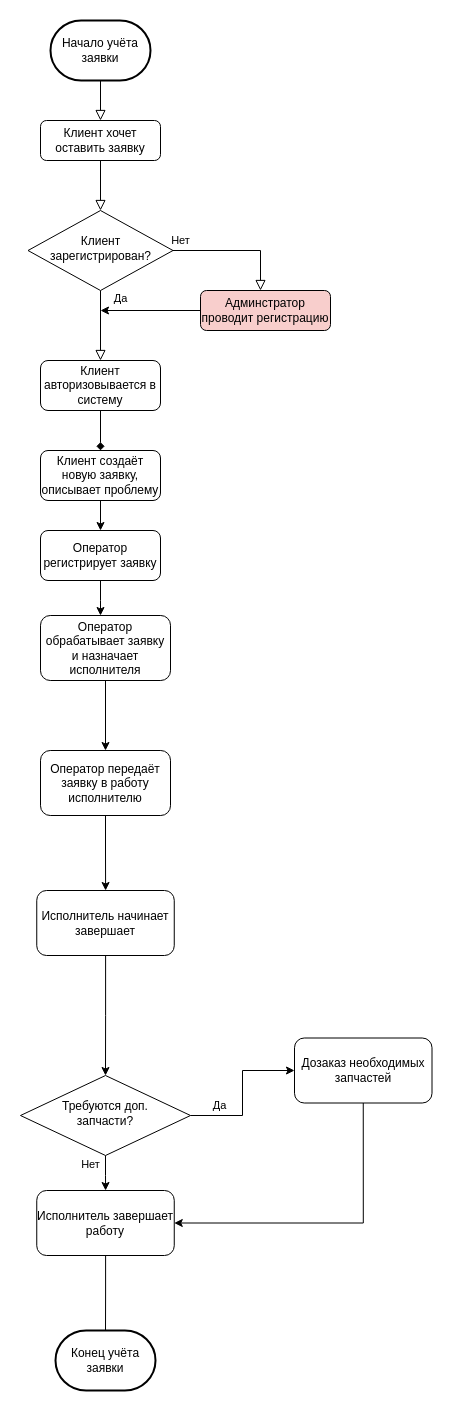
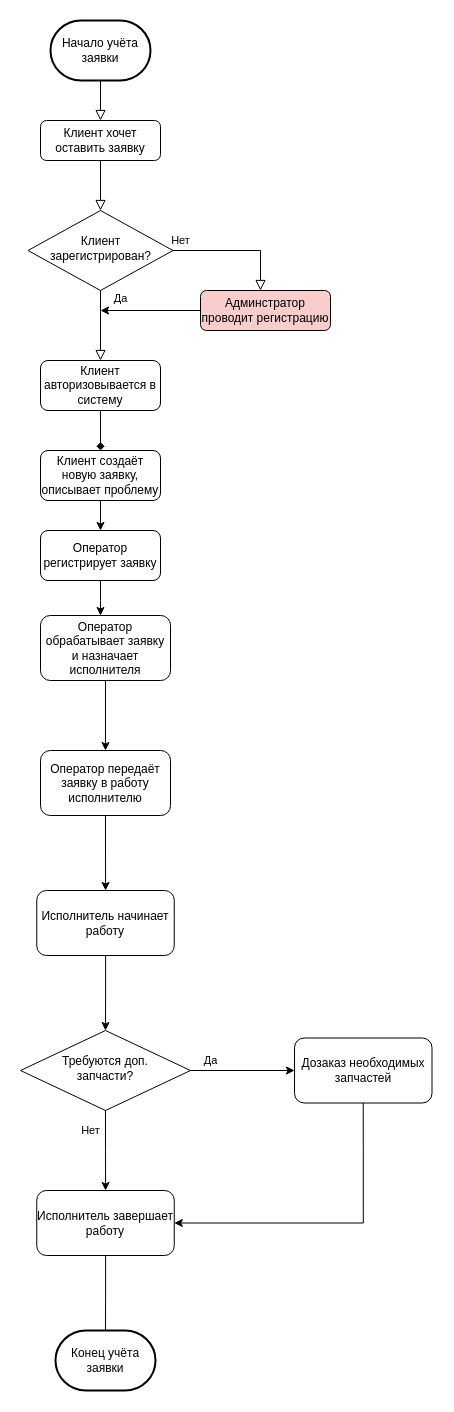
node "Исполнитель начинает завершает": label "Исполнитель начинает завершает" -> "Исполнитель начинает работу"
node "Требуются доп. запчасти?": moved (106, 1116) -> (106, 1071)
